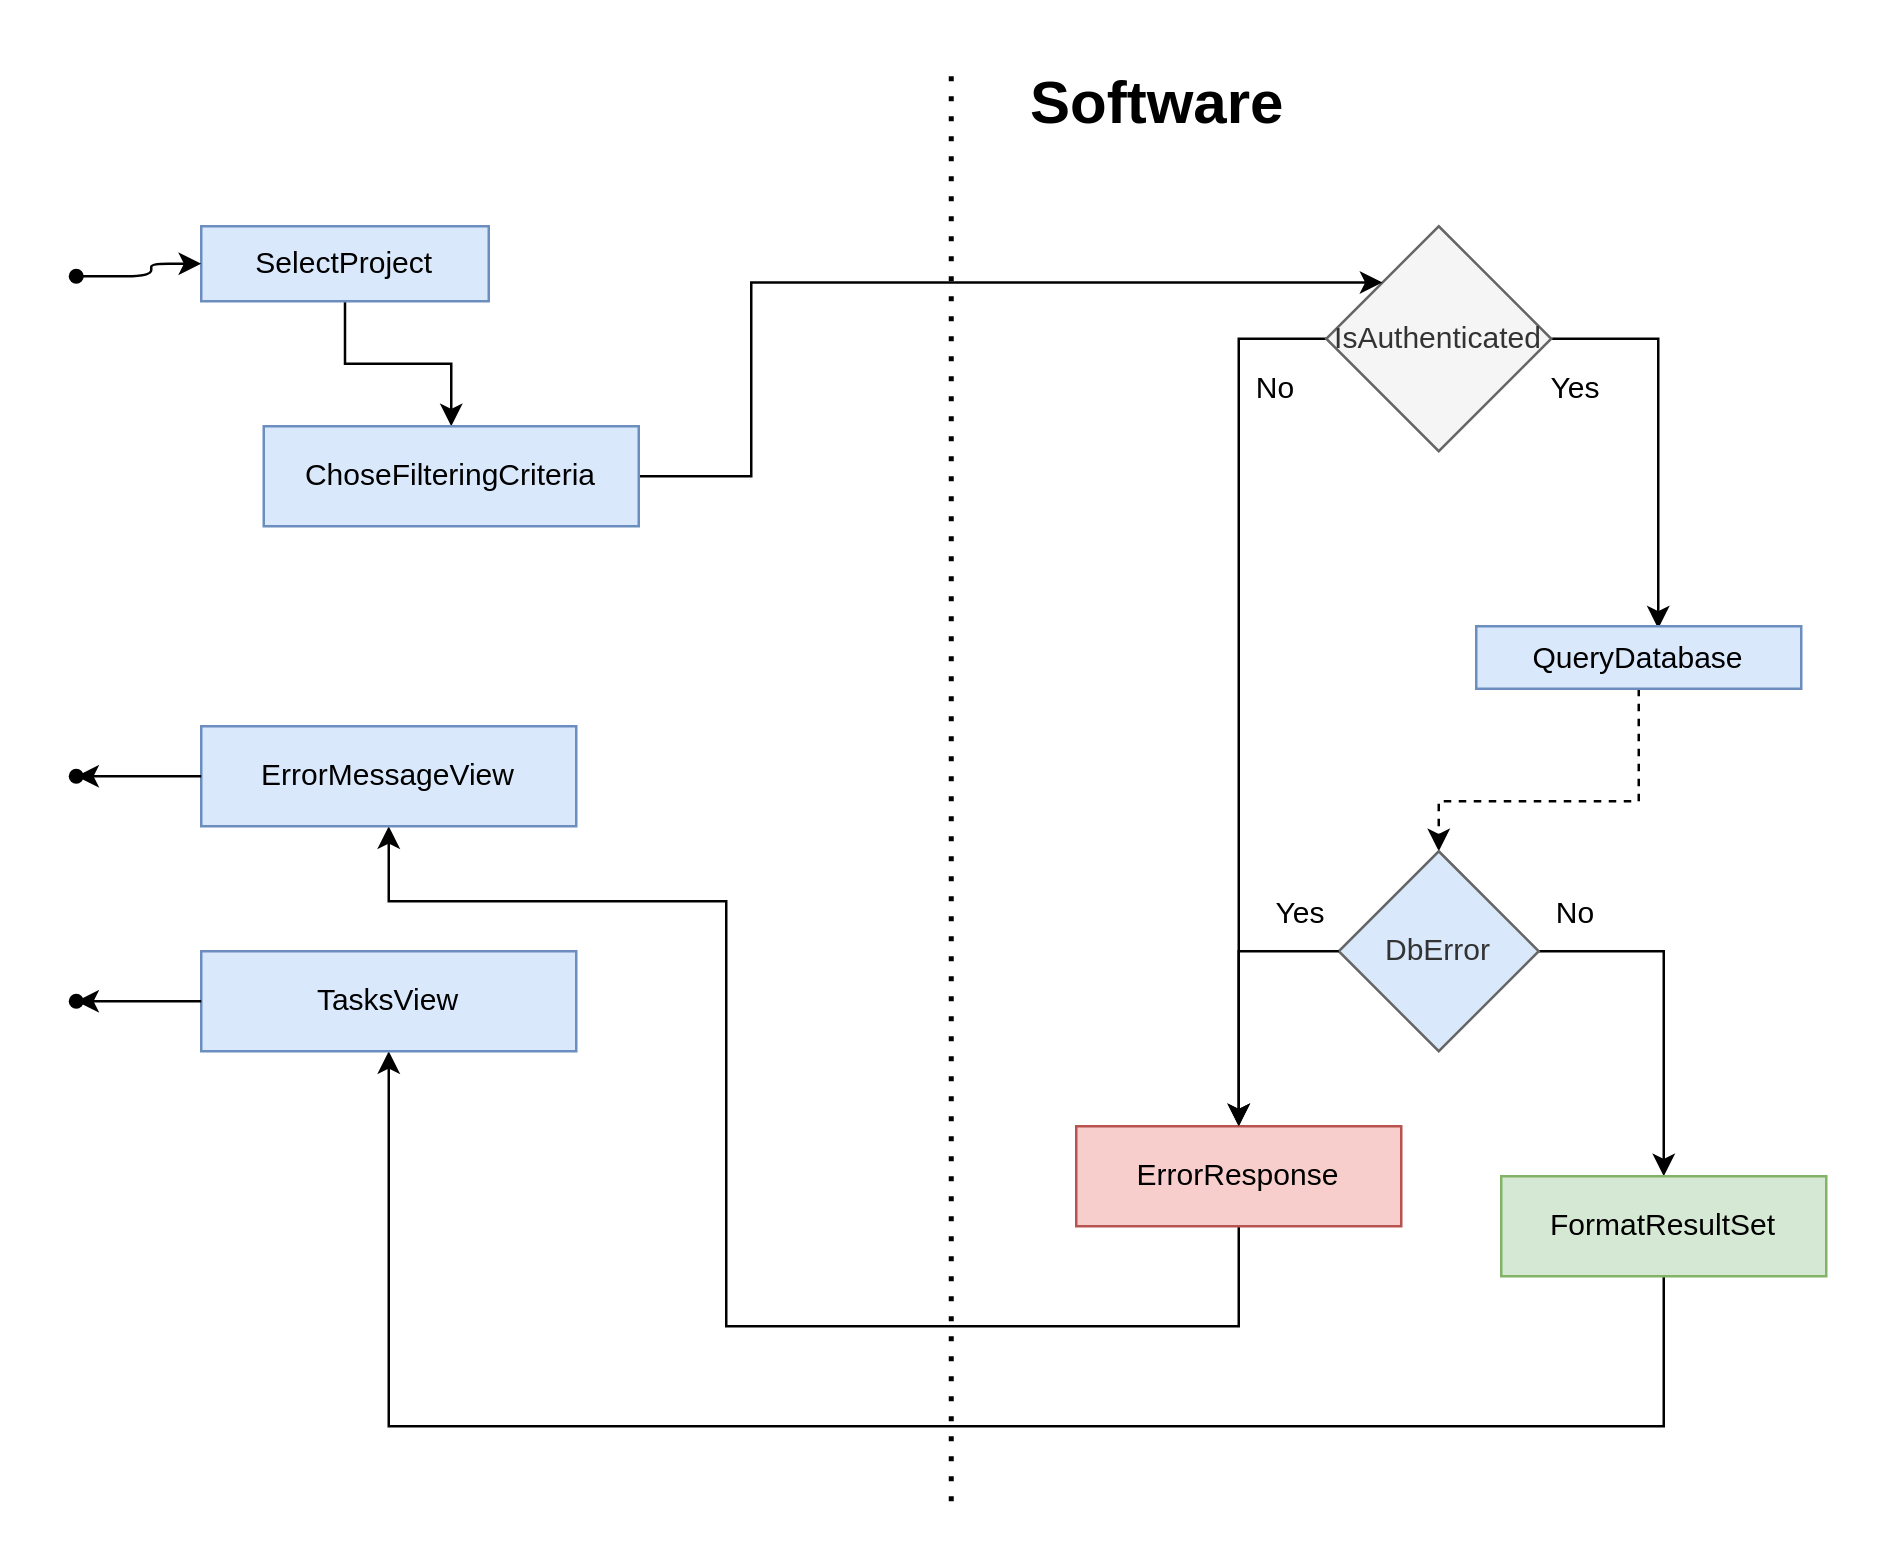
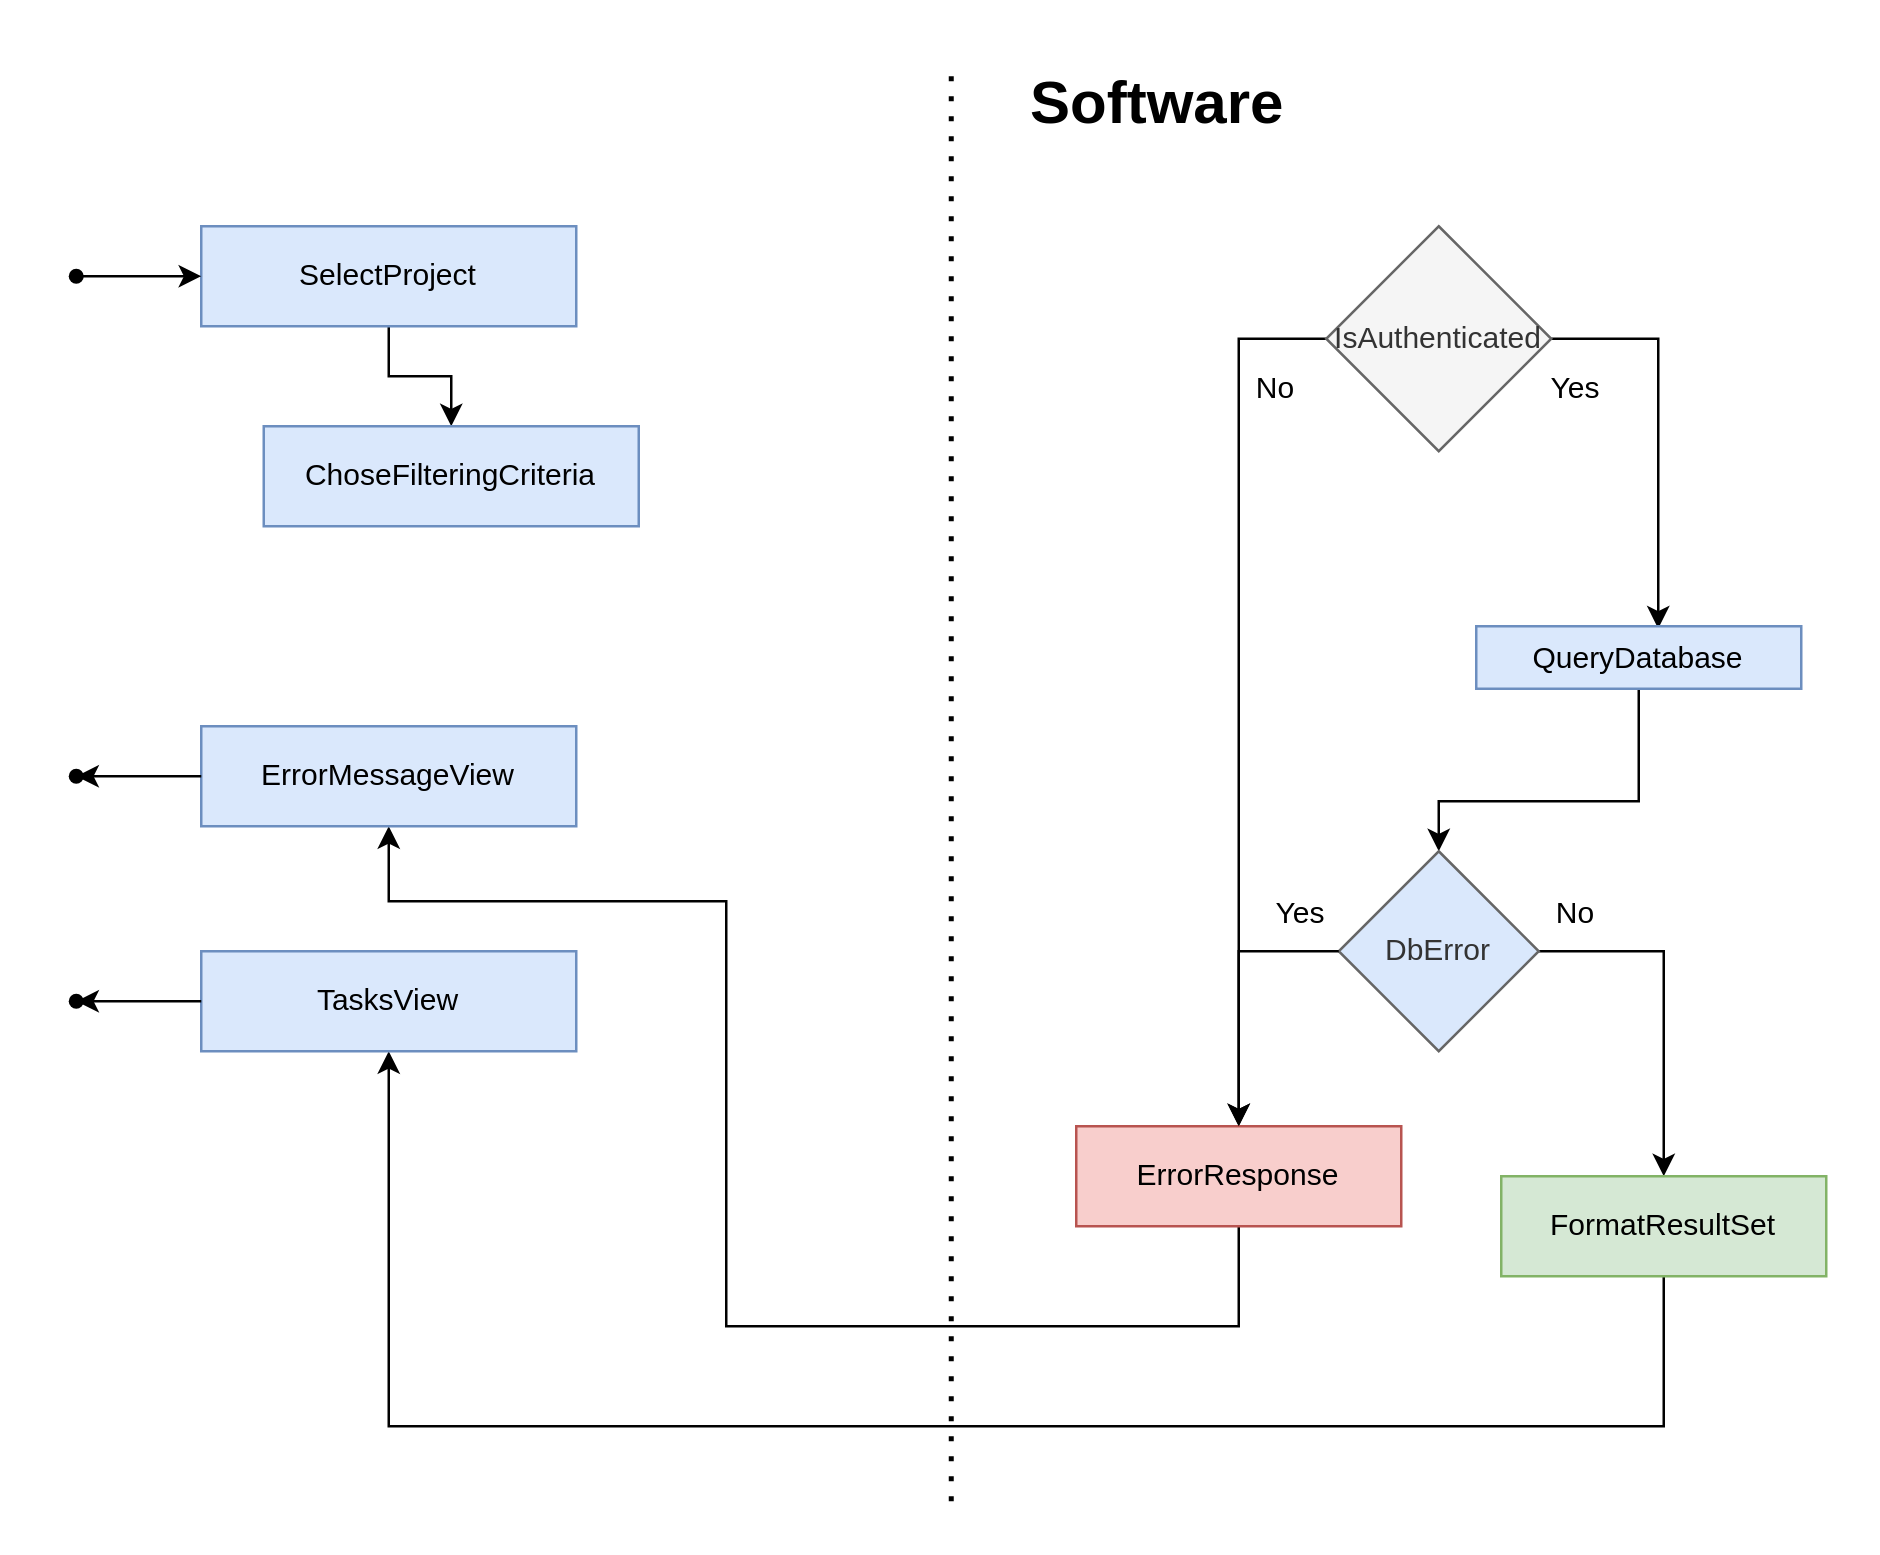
node "SelectProject": size 288x75 -> 375x100
edge "ChoseFilteringCriteria" -> "IsAuthenticated": removed
edge "QueryDatabase" -> "DbError": style dashed -> solid
